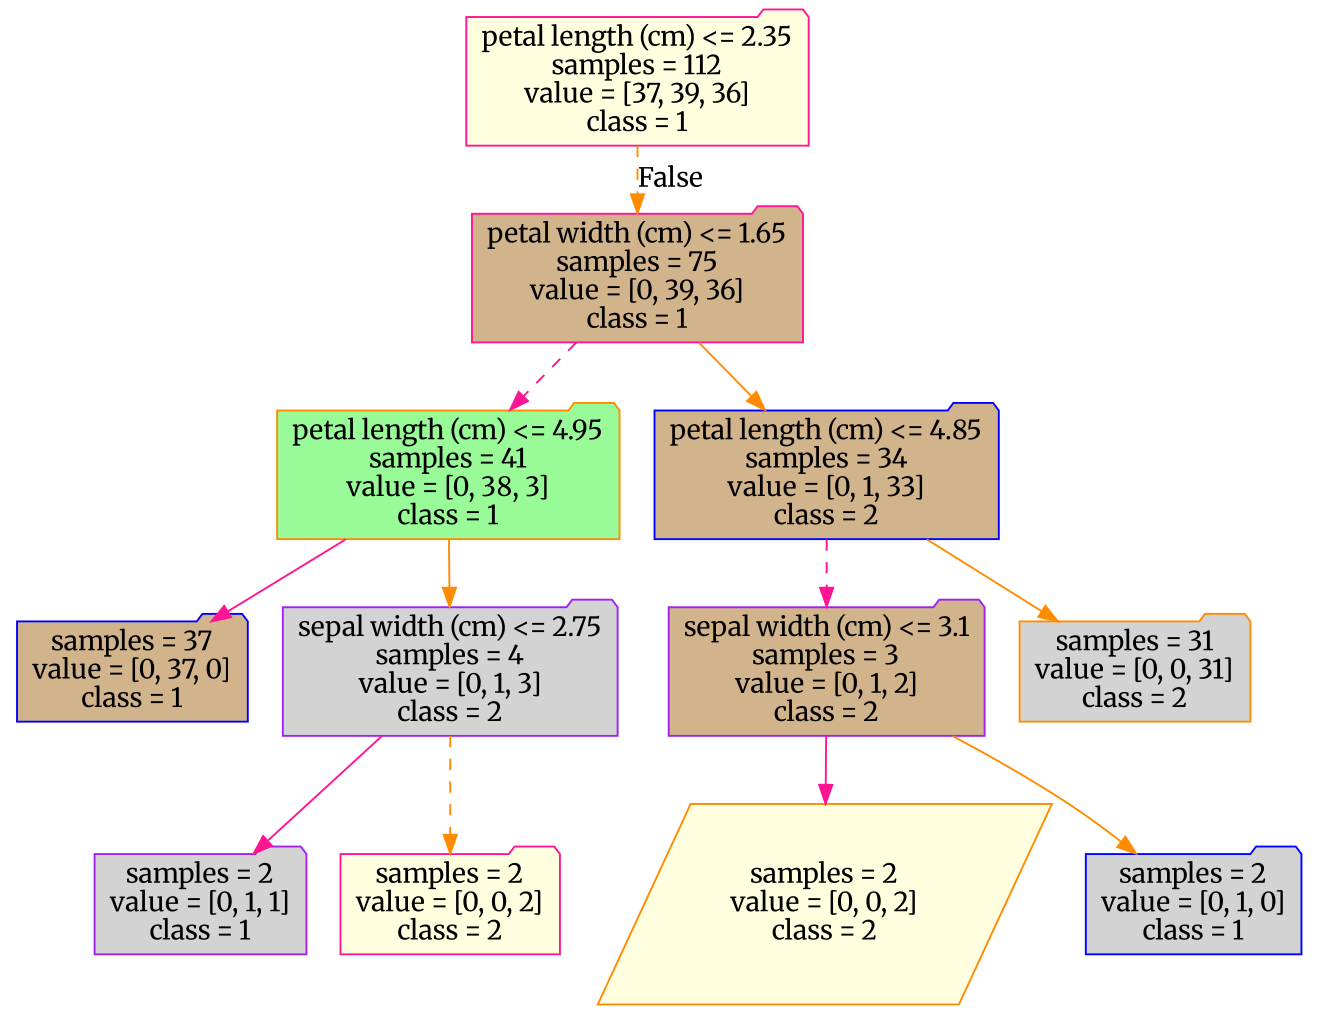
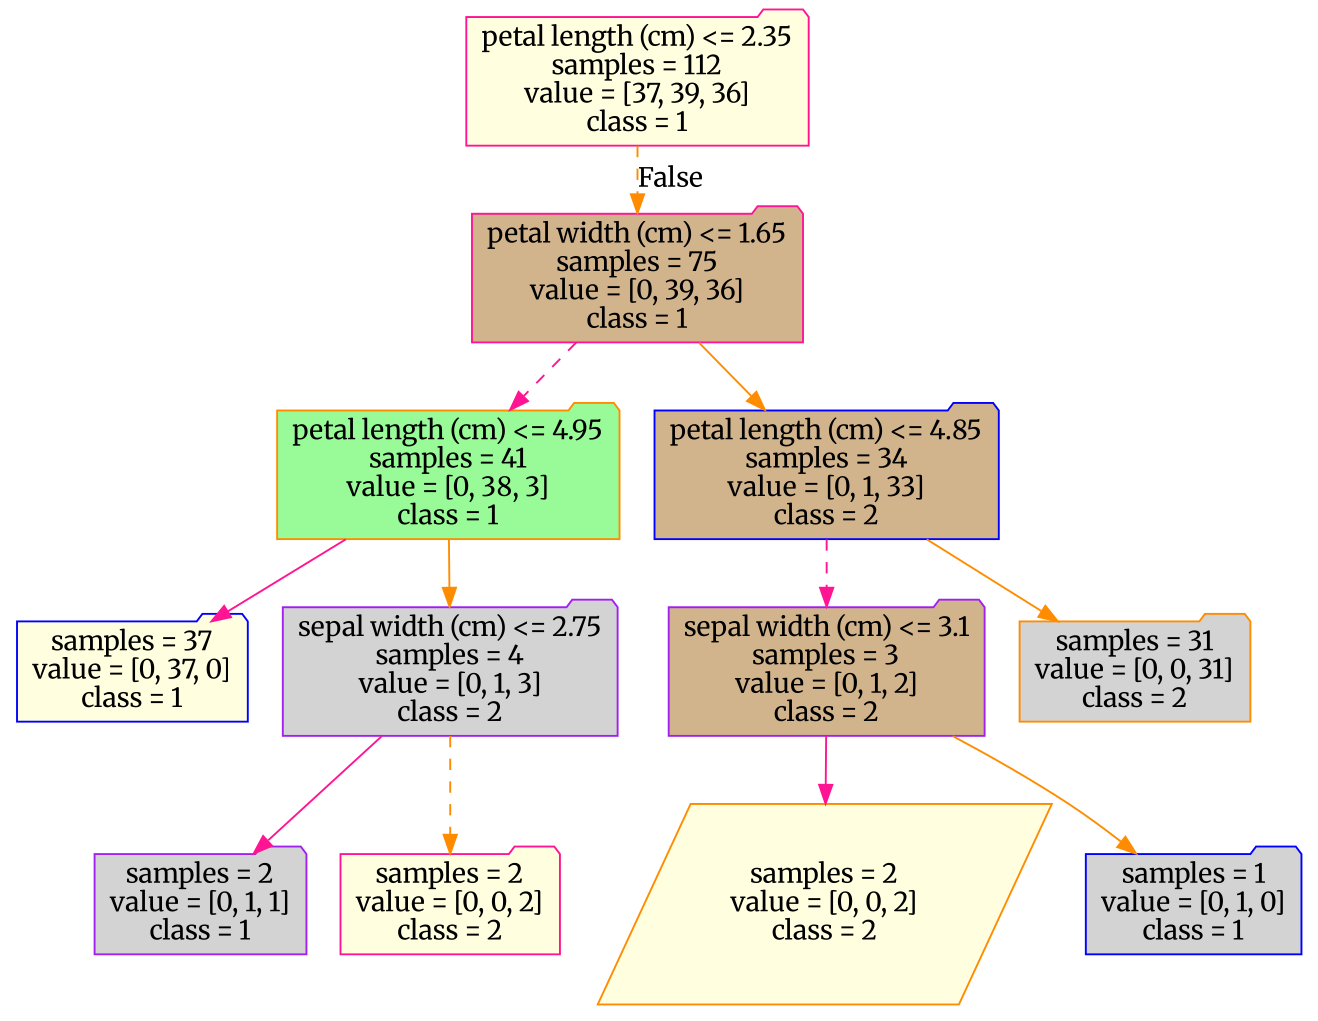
node "samples = 37 value = [0, 37, 0] class = 1": fillcolor tan -> lightyellow
node "samples = 2 value = [0, 1, 0] class = 1": label "samples = 2 value = [0, 1, 0] class = 1" -> "samples = 1 value = [0, 1, 0] class = 1"
